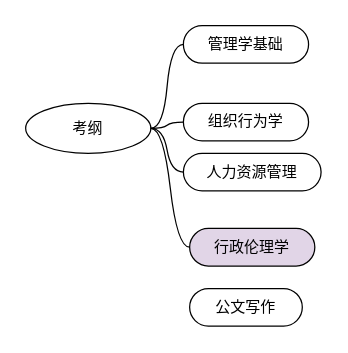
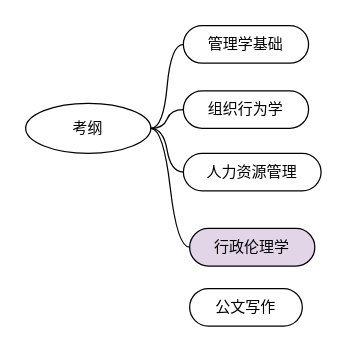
node "组织行为学": moved (246, 122) -> (246, 109)
